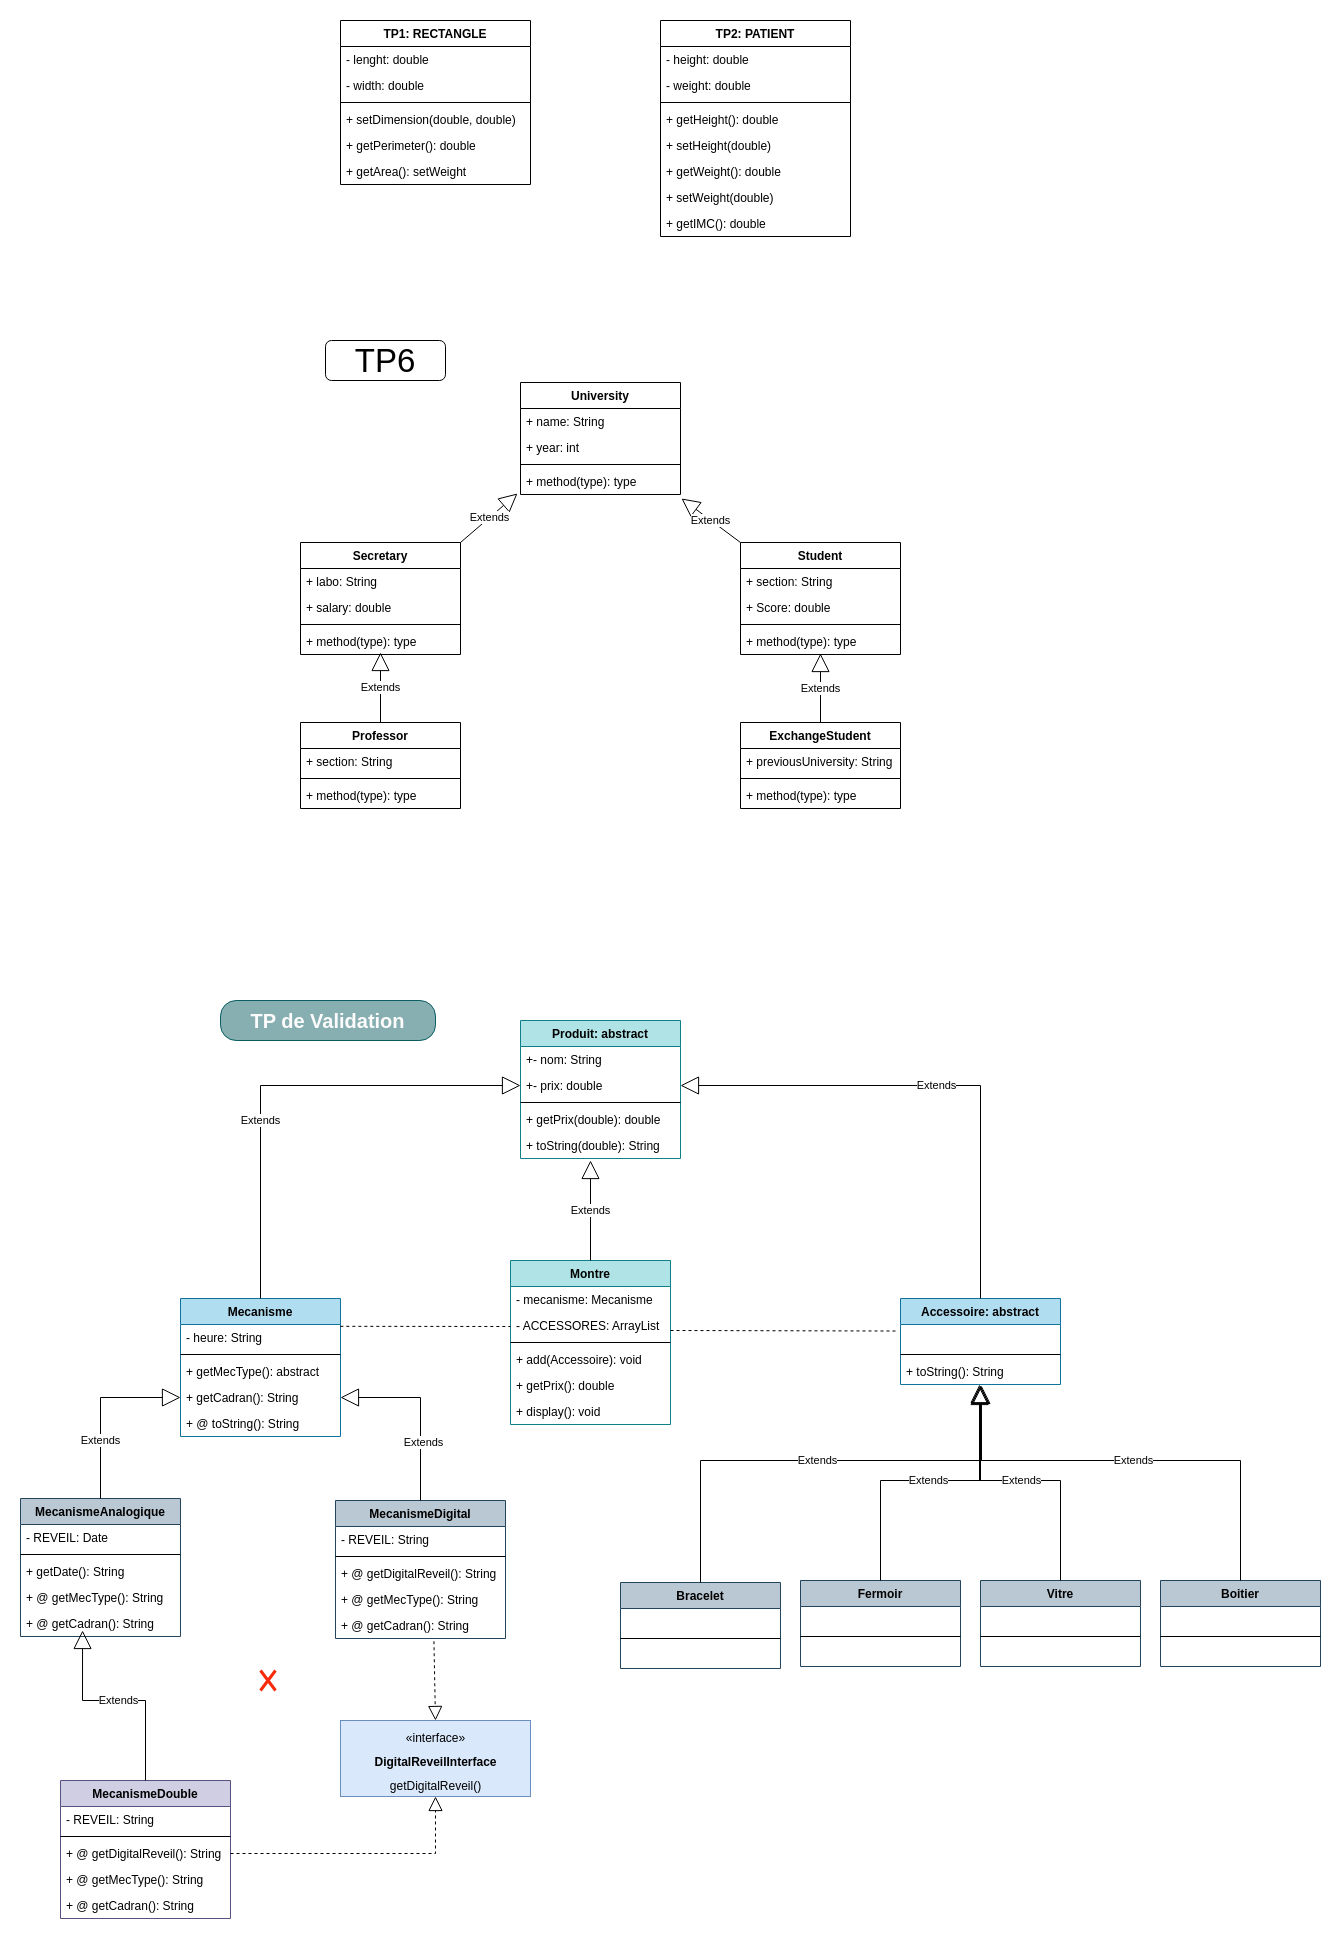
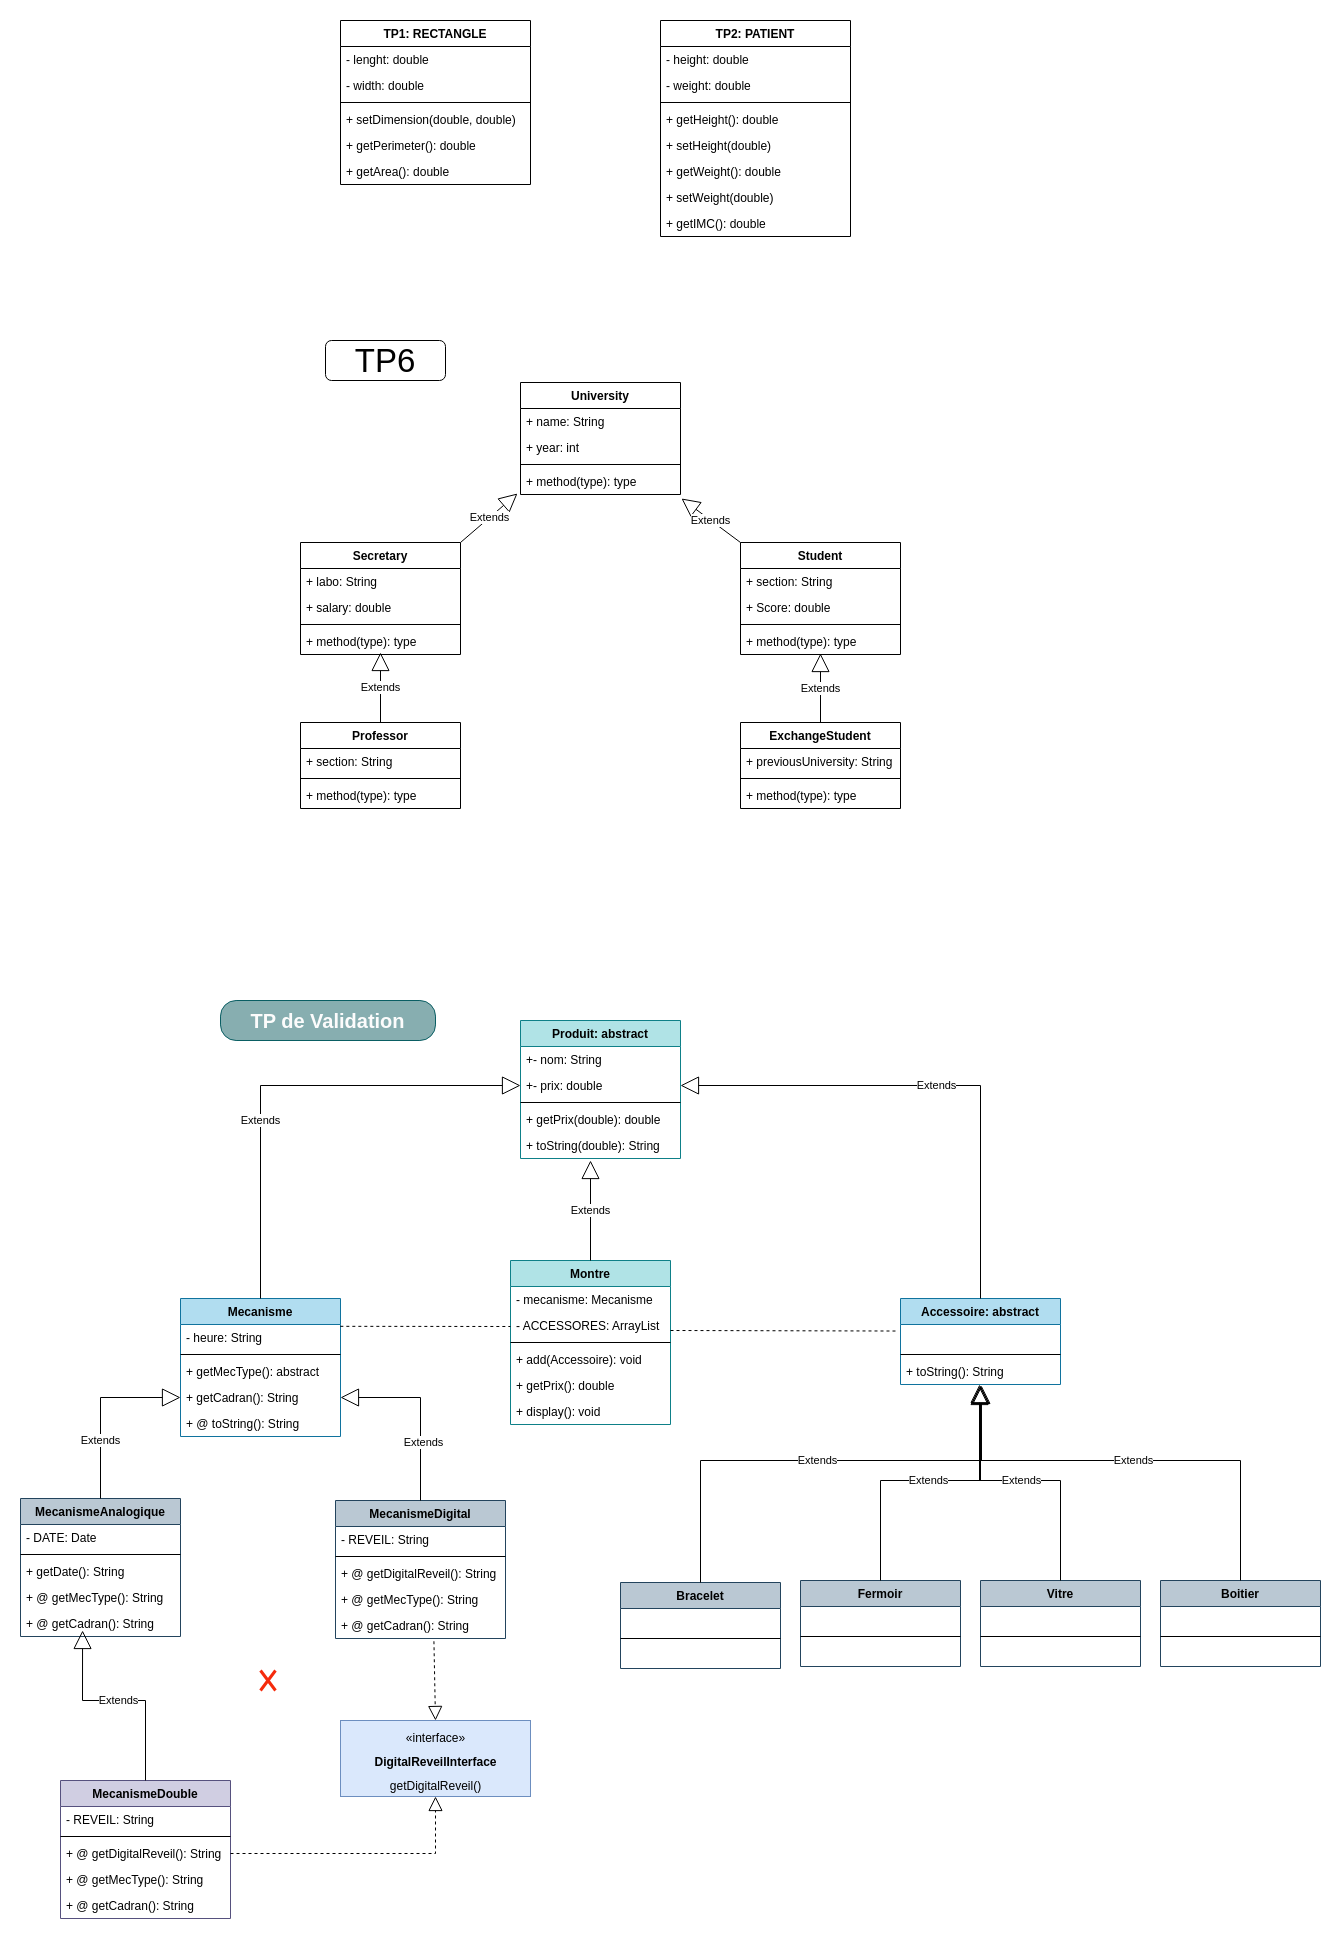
node "+ getArea(): setWeight": label "+ getArea(): setWeight" -> "+ getArea(): double"
node "- REVEIL: Date": label "- REVEIL: Date" -> "- DATE: Date"
